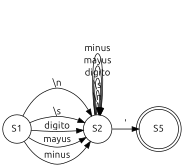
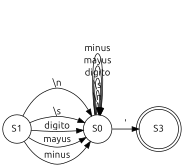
node "S2": label "S2" -> "S0"
node "S5": label "S5" -> "S3"
